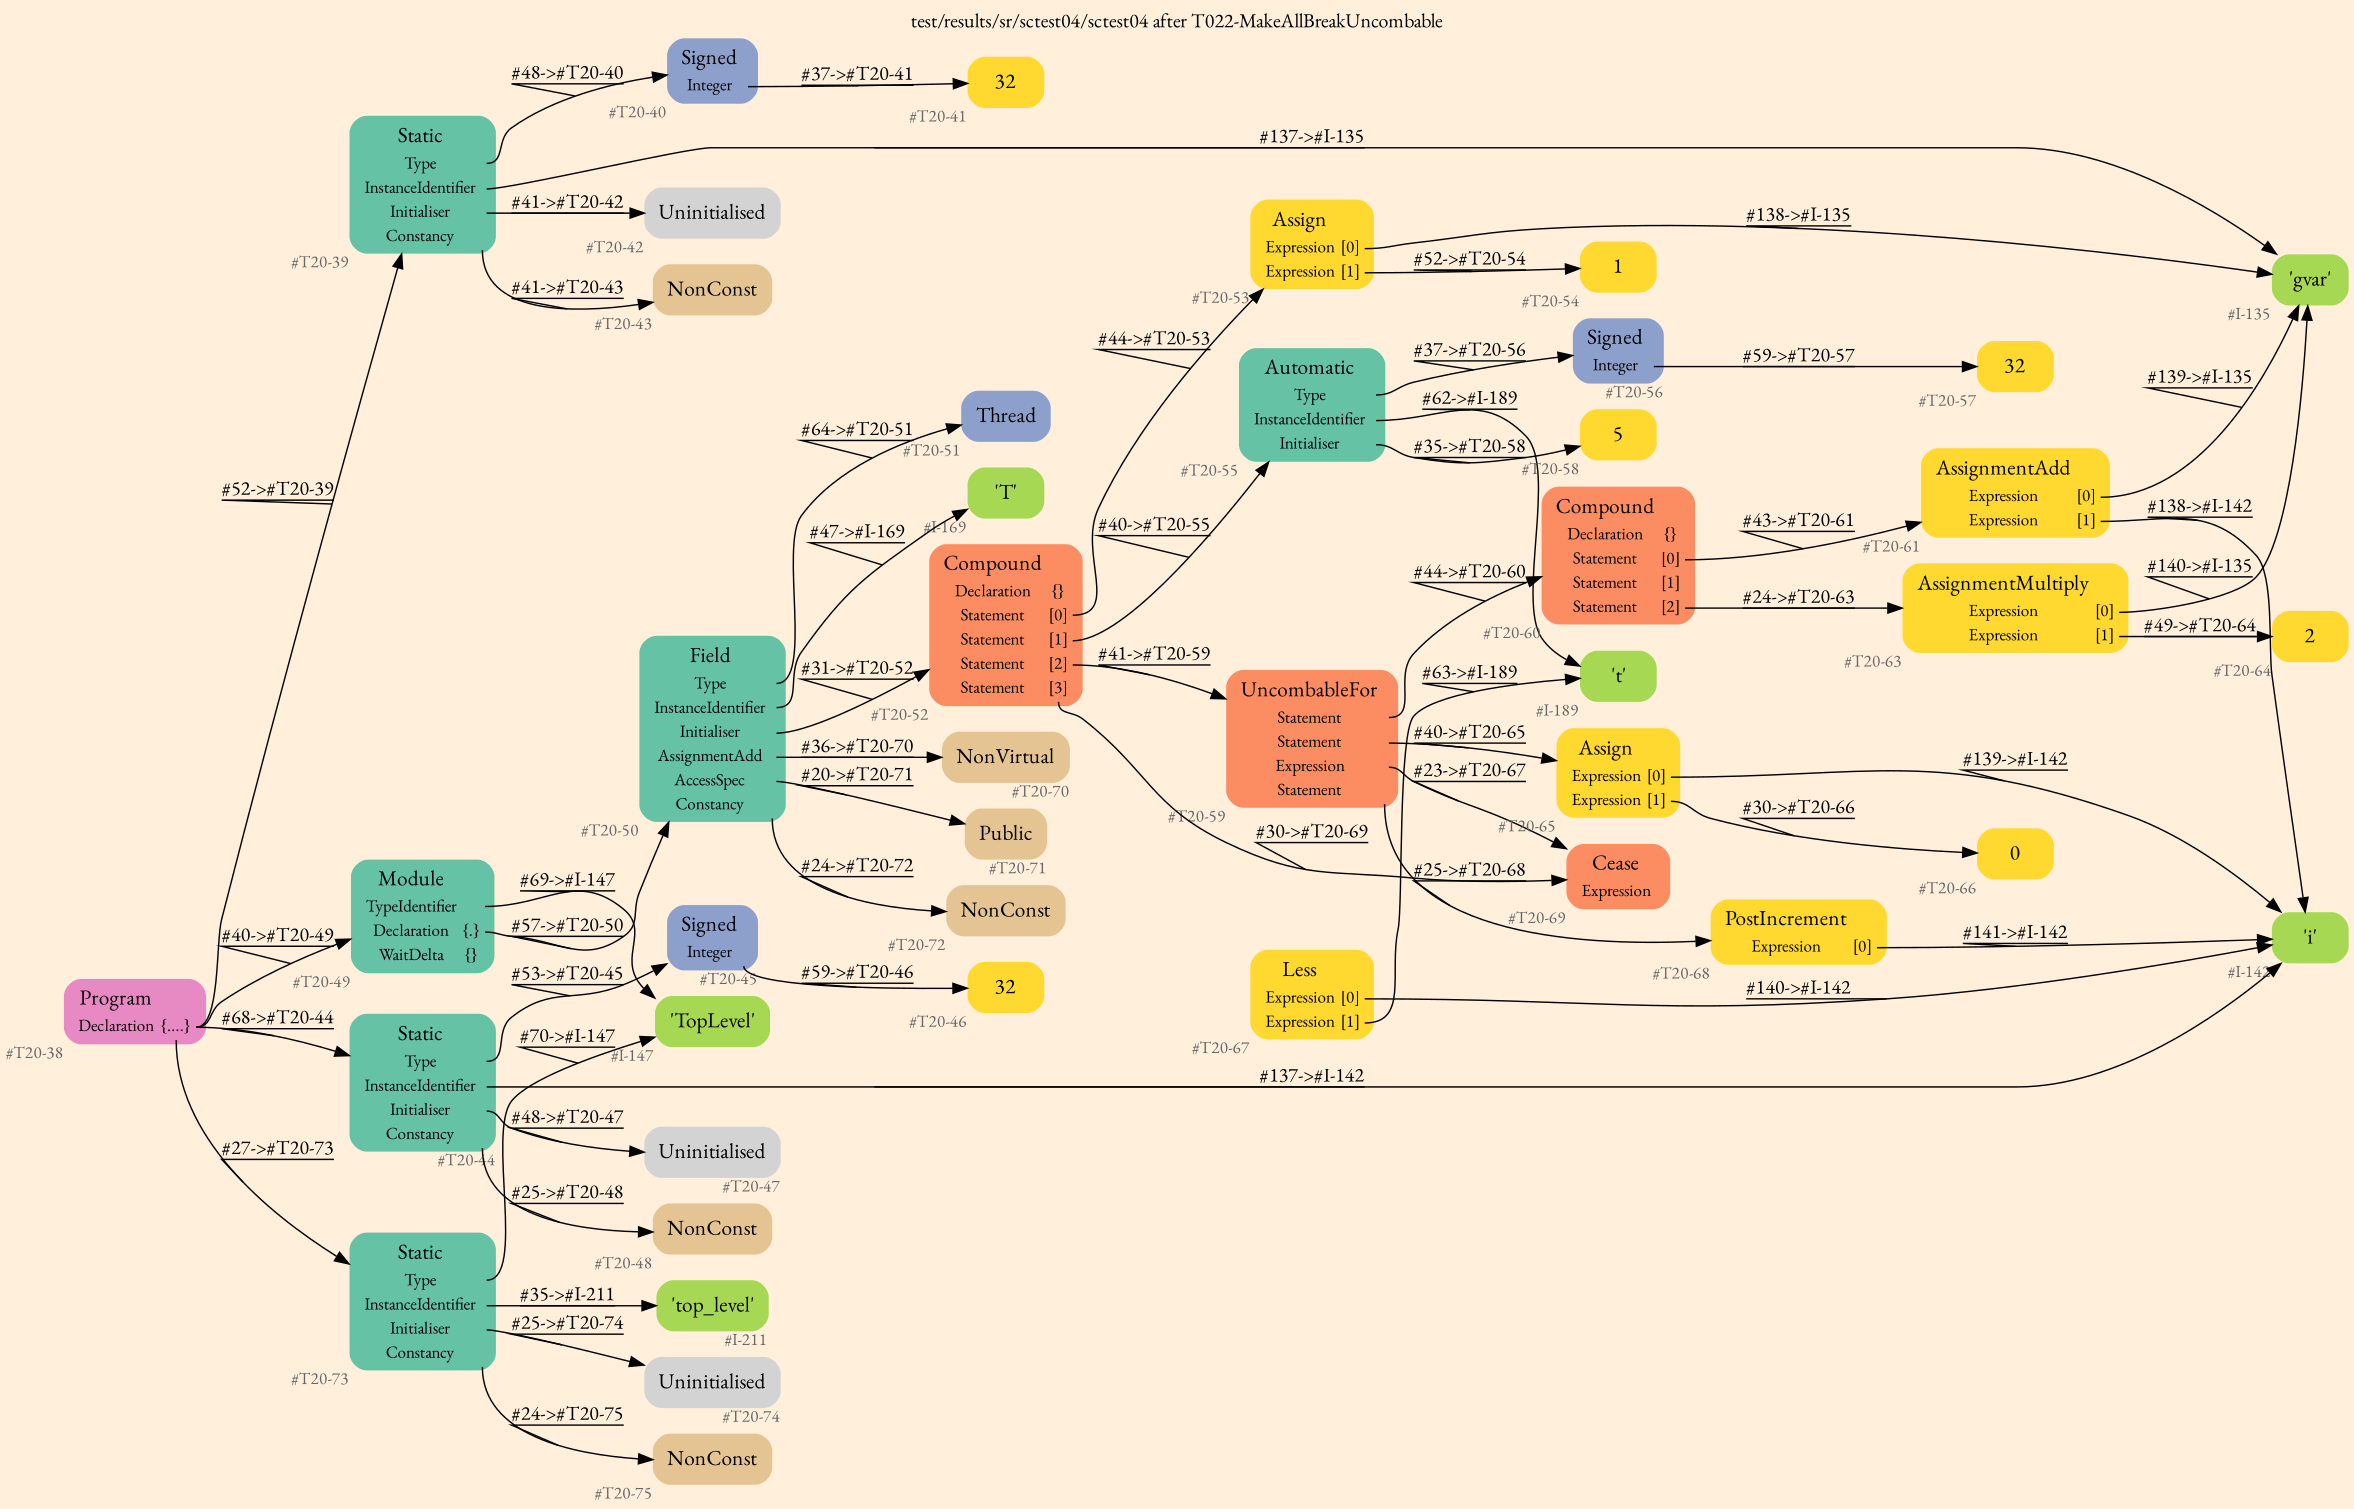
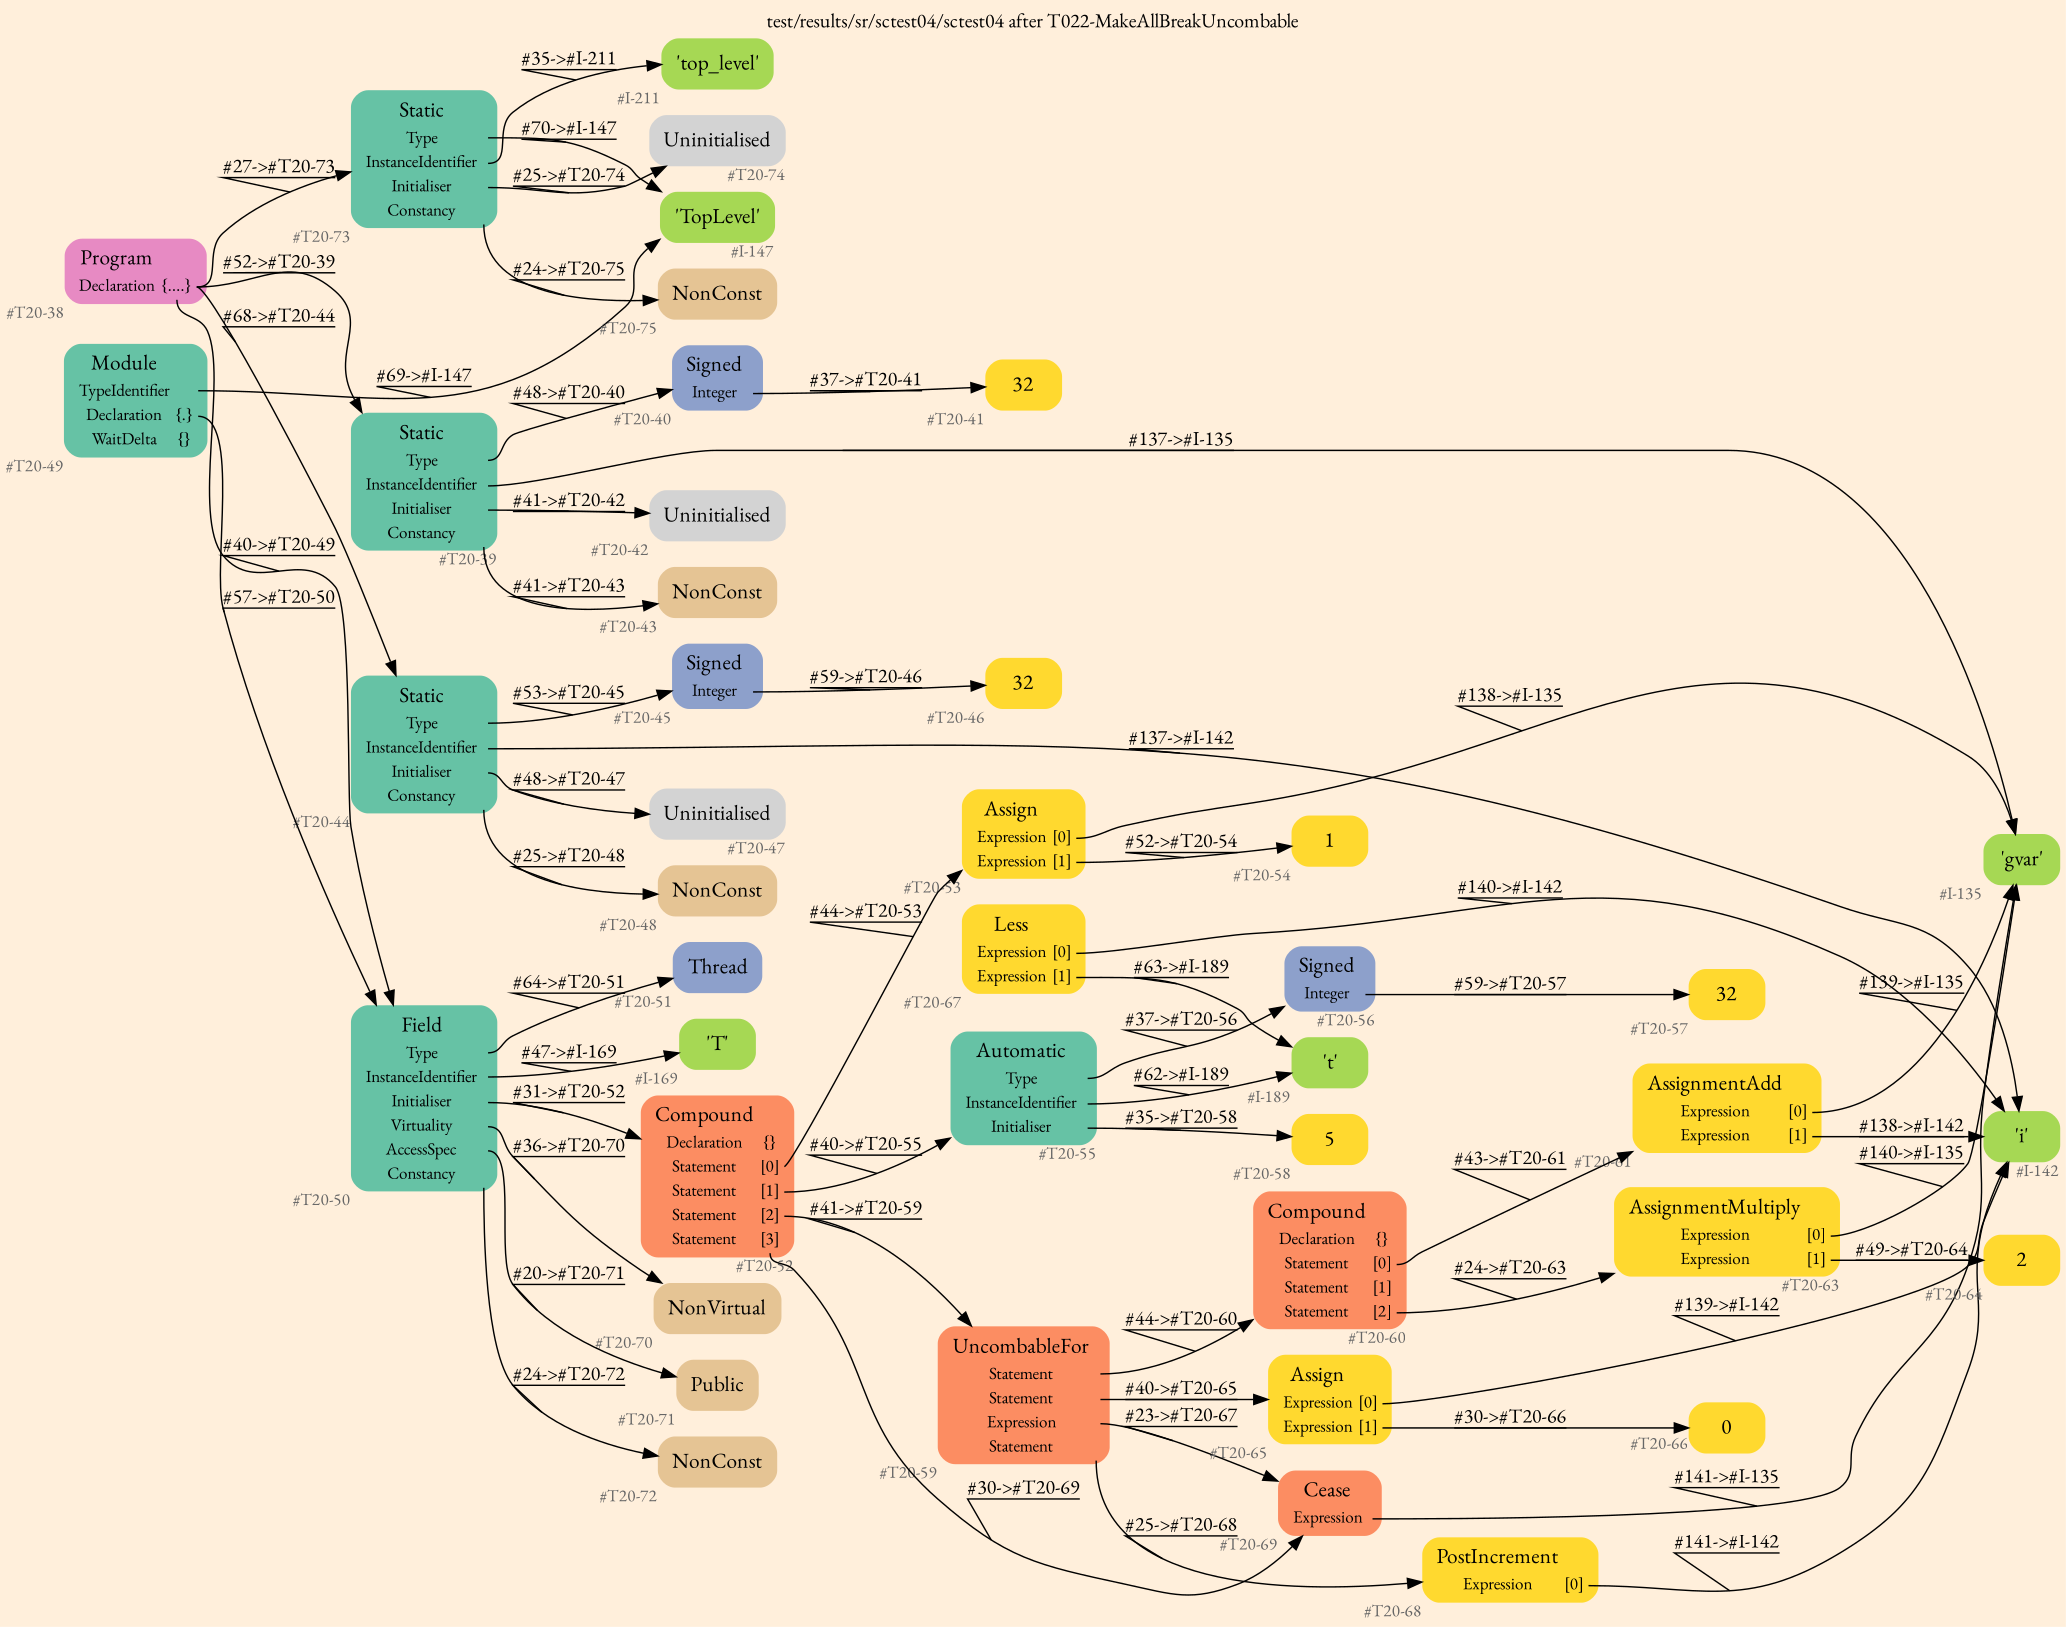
node "Field": text "AssignmentAdd" -> "Virtuality"
edge "Program" -> "Module": now "Program" -> "Field"
edge "Cease" -> "'gvar'": added, label "#141->#I-135"
